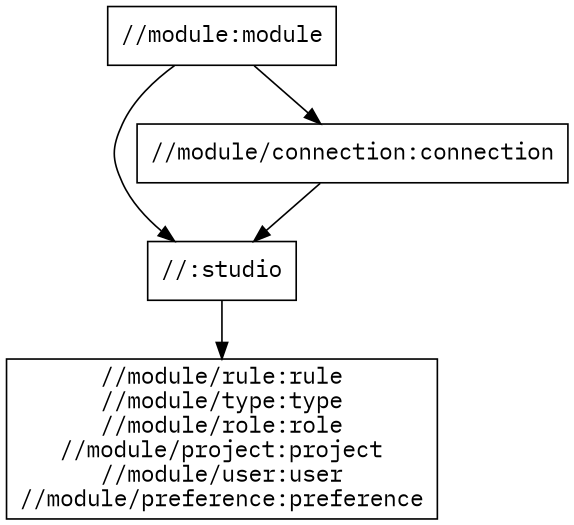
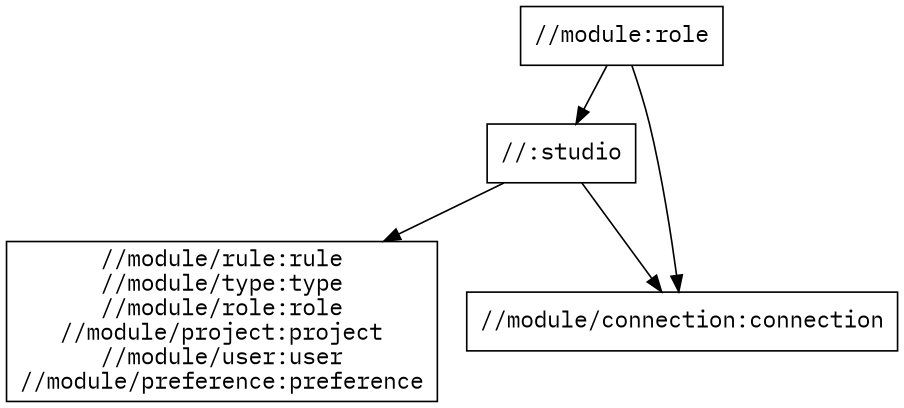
node "//module:module": label "//module:module" -> "//module:role"
edge "//module/connection:connection" -> "//:studio": reversed
